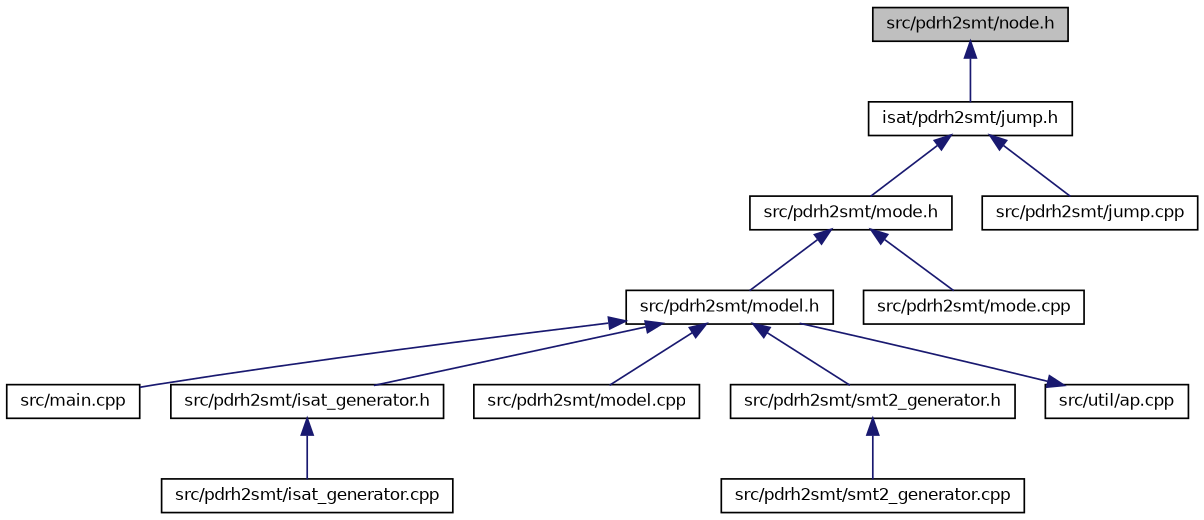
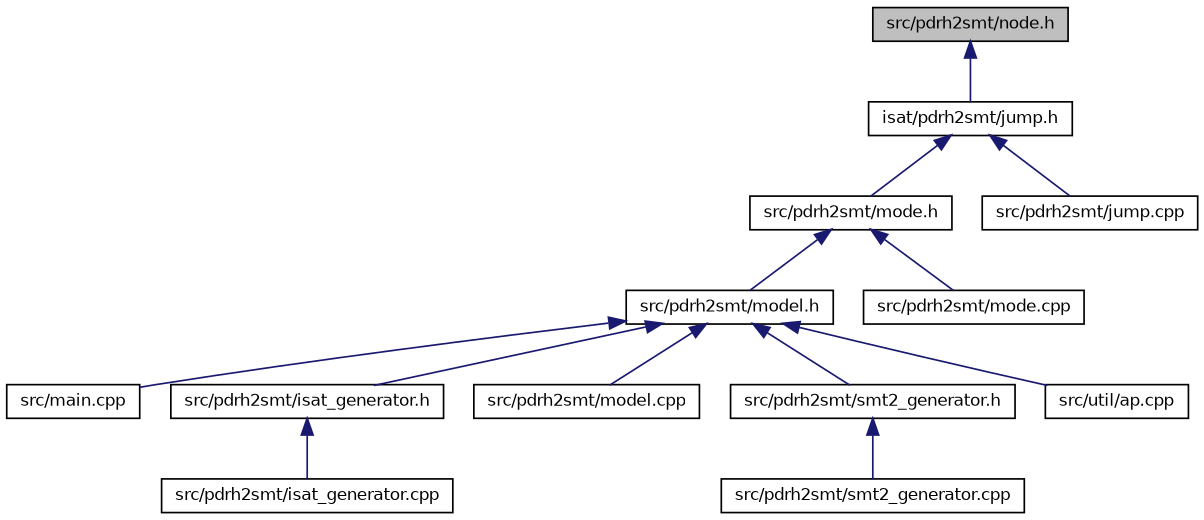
edge "src/pdrh2smt/model.h" -> "src/util/ap.cpp": reversed
